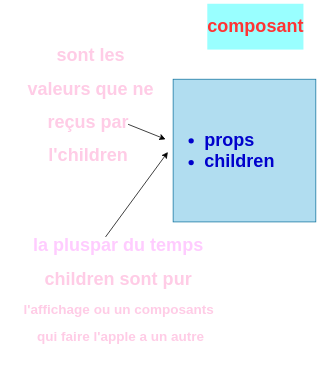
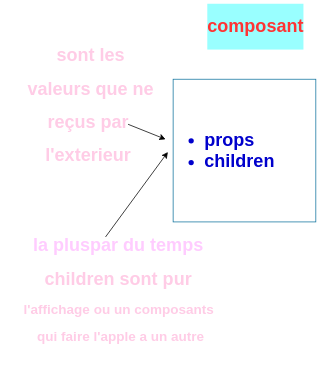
node "sont les valeurs que ne reçus par l'children": label "sont les valeurs que ne reçus par l'children" -> "sont les valeurs que ne reçus par l'exterieur"
node "props children": fillcolor #b1ddf0 -> #ffffff
